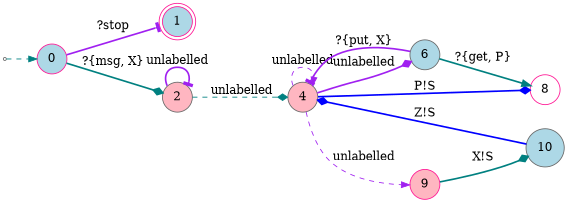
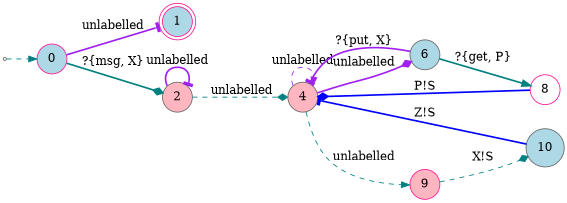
edge "0" -> "1": label "?stop" -> "unlabelled"
edge "4" -> "8": reversed
edge "10" -> "4": arrowhead diamond -> tee
edge "4" -> "9": color purple -> teal
edge "9" -> "10": style bold -> dashed
